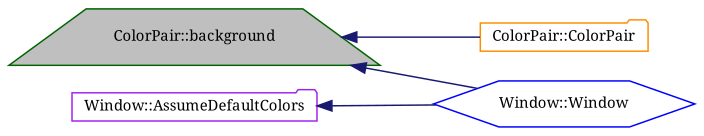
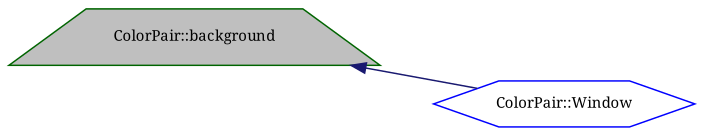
node "ColorPair::ColorPair": removed
node "Window::Window": label "Window::Window" -> "ColorPair::Window"
node "Window::AssumeDefaultColors": removed
